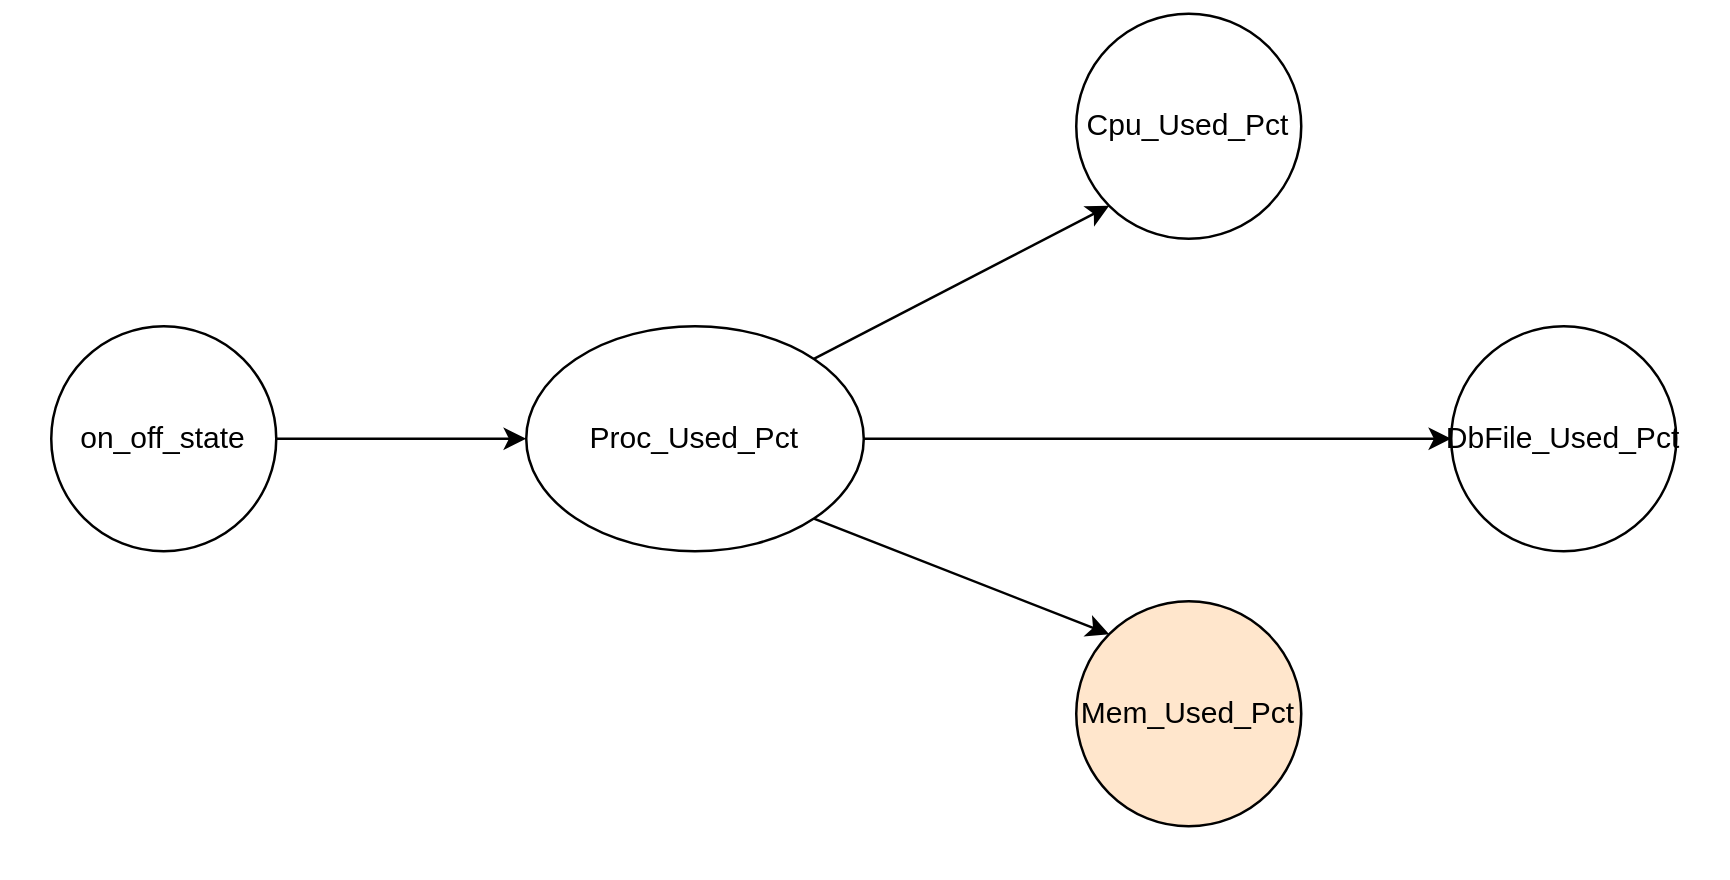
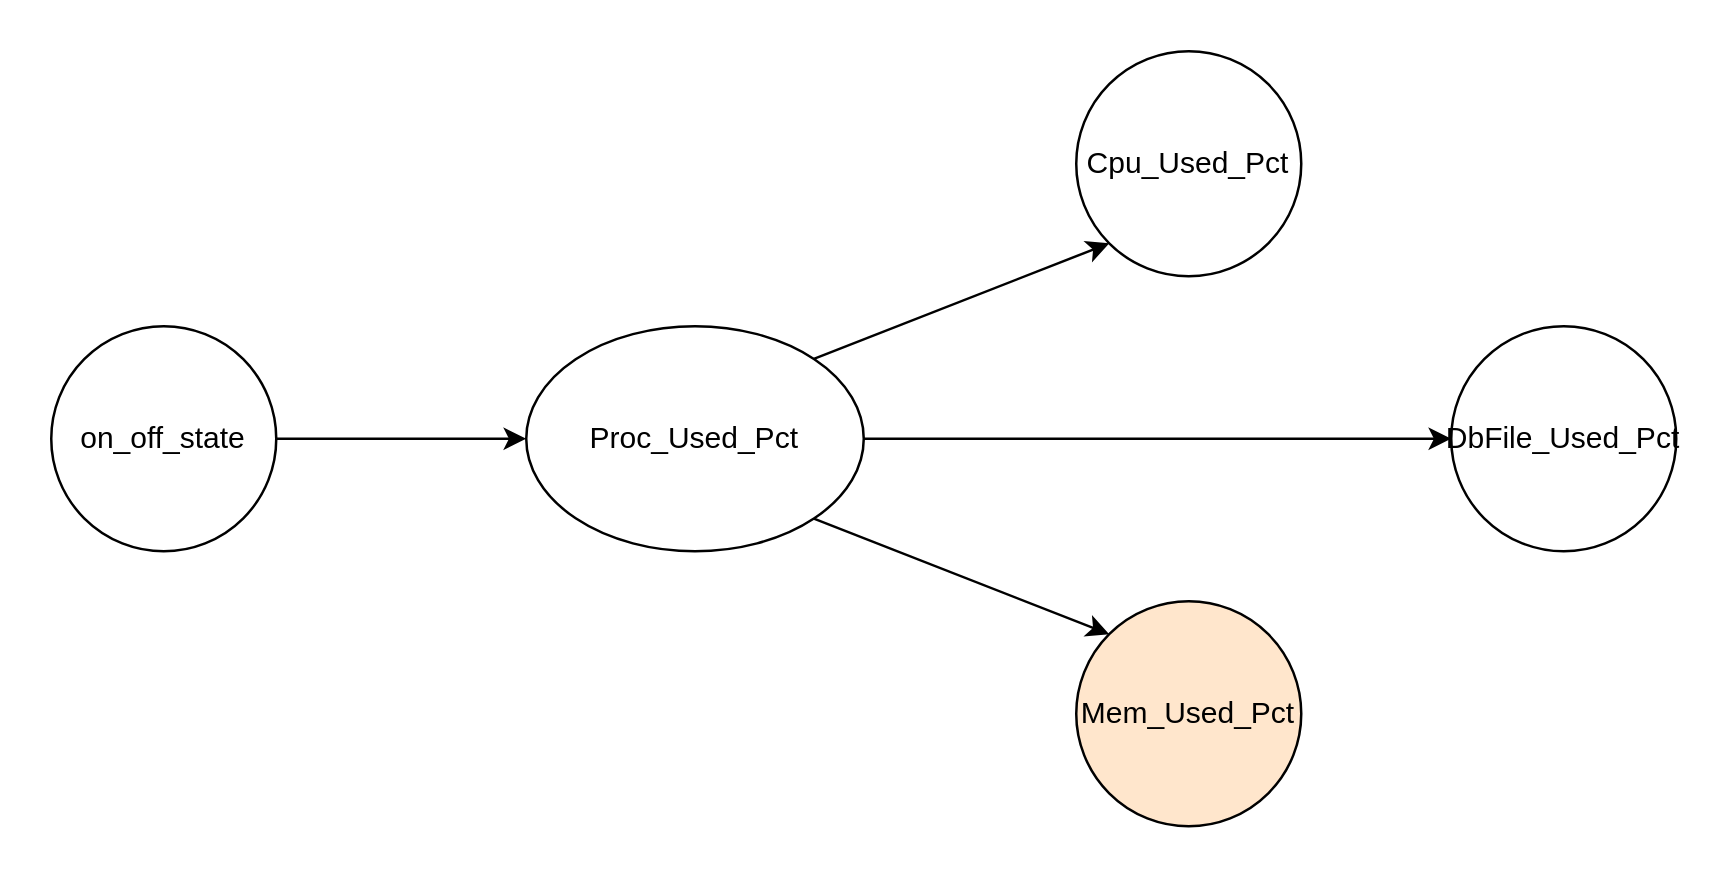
node "Cpu_Used_Pct": moved (1189, 126) -> (1189, 164)
